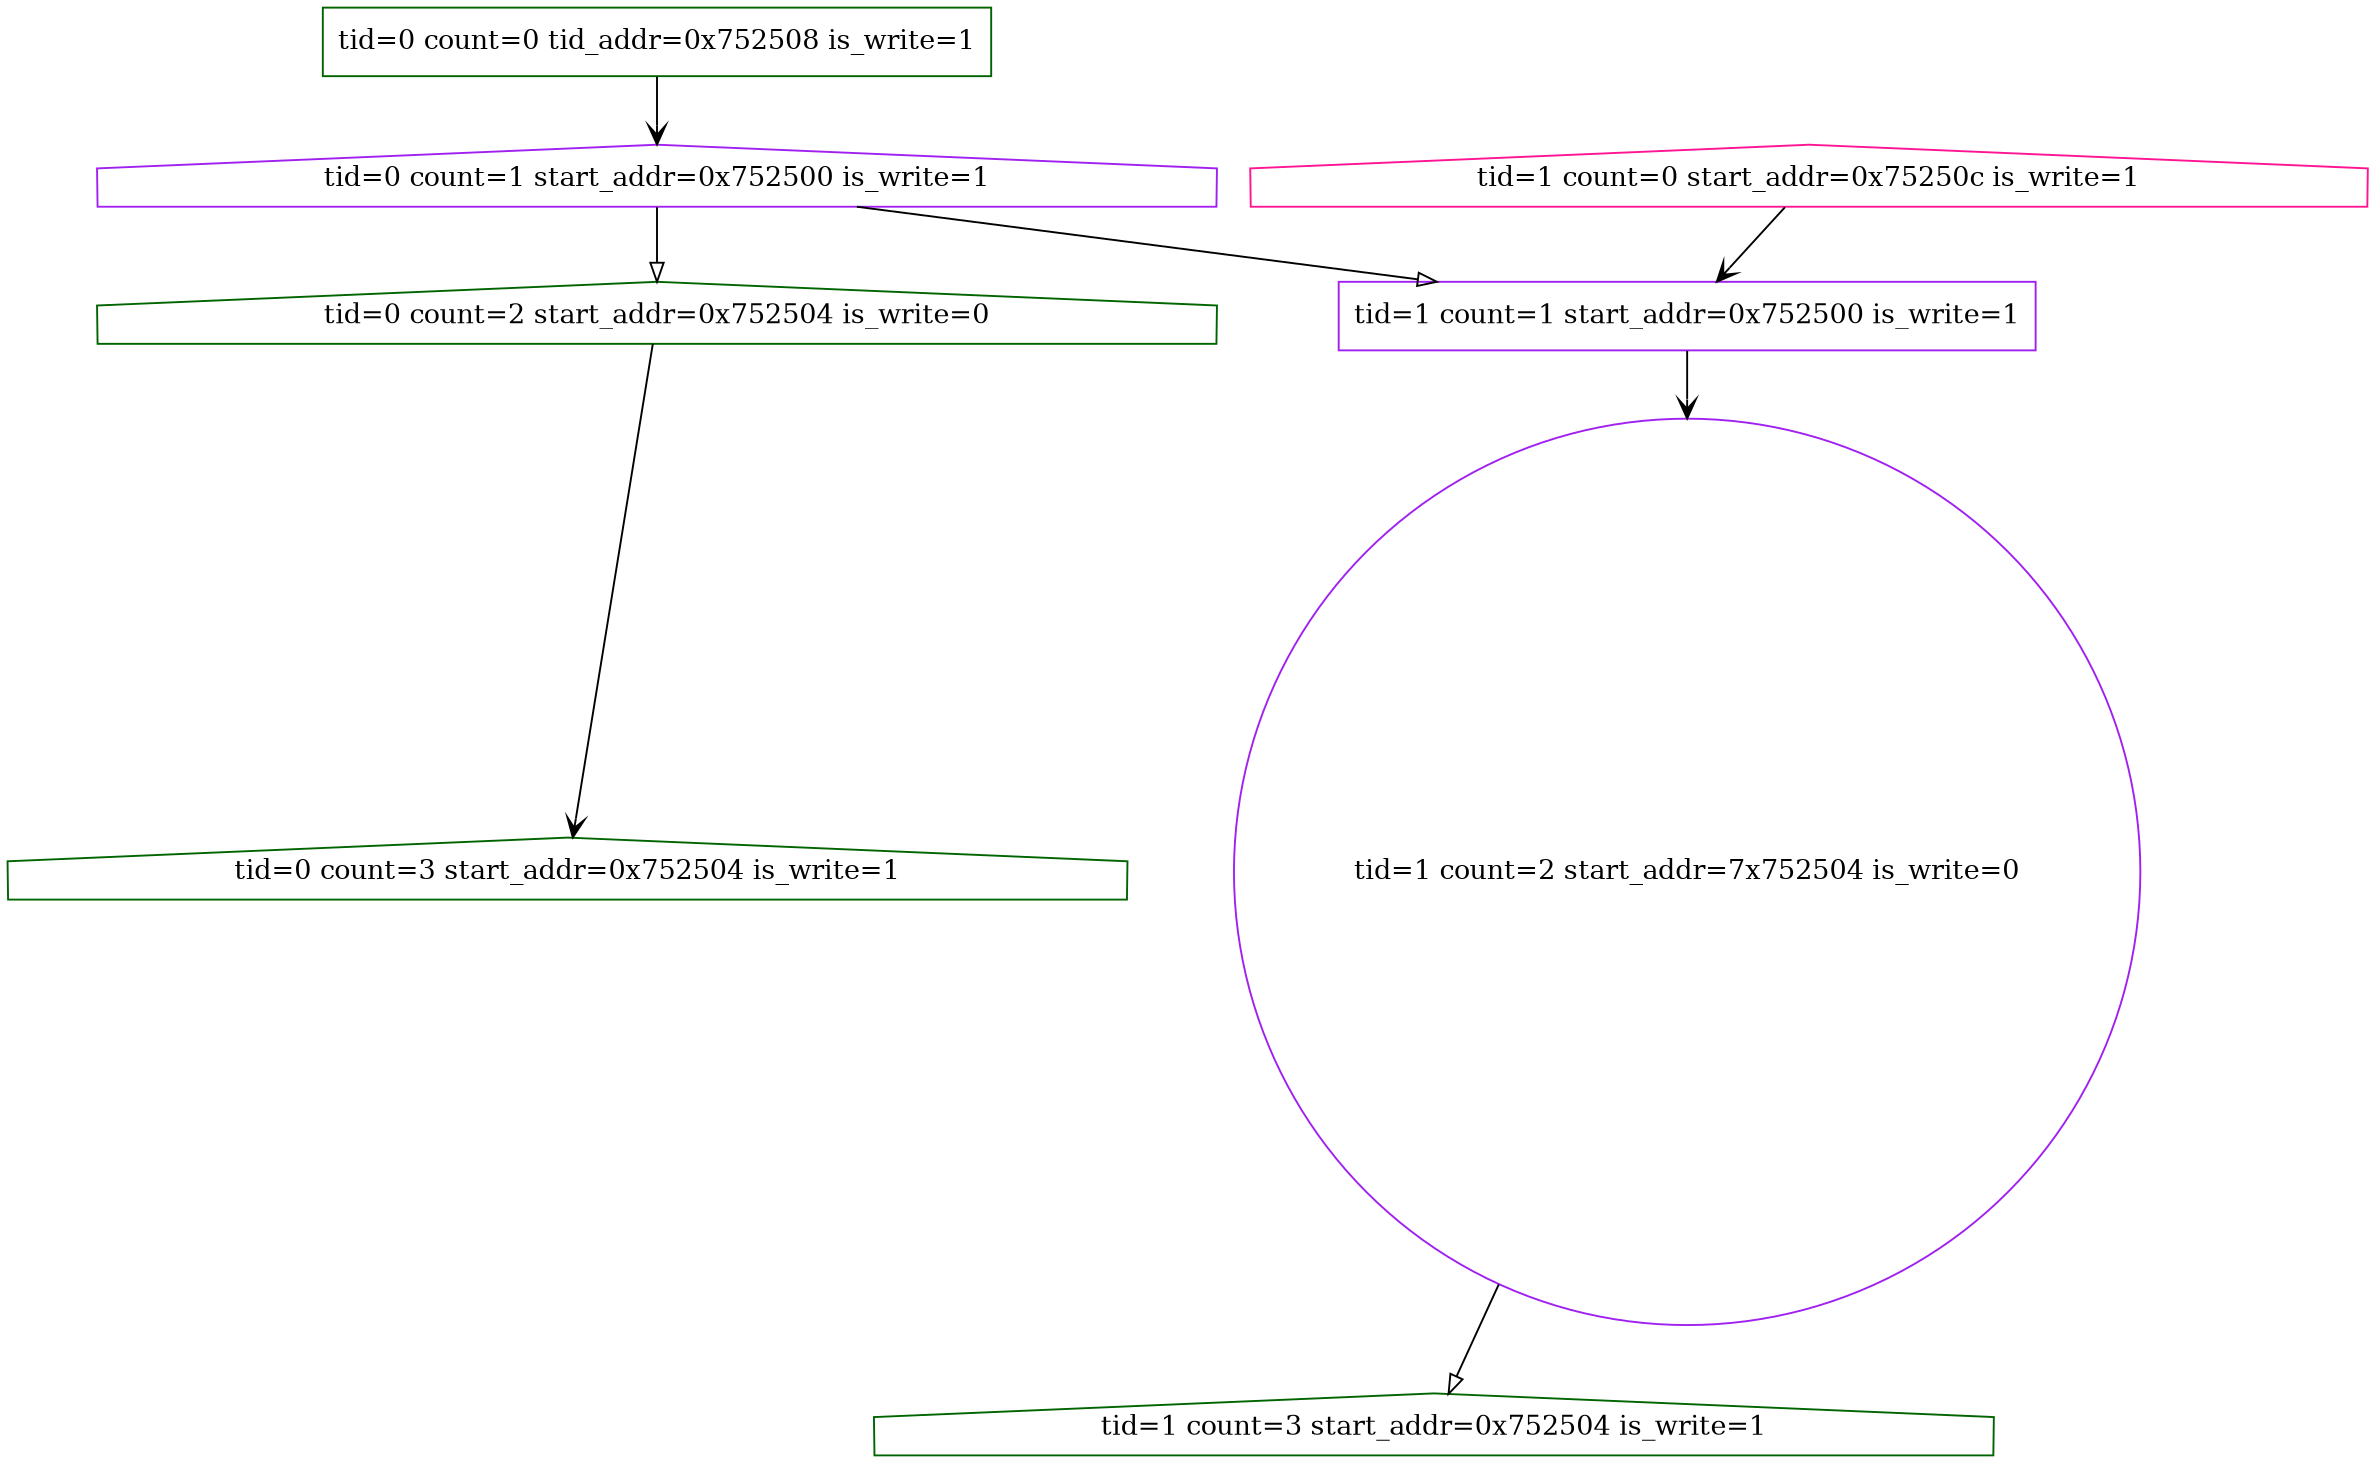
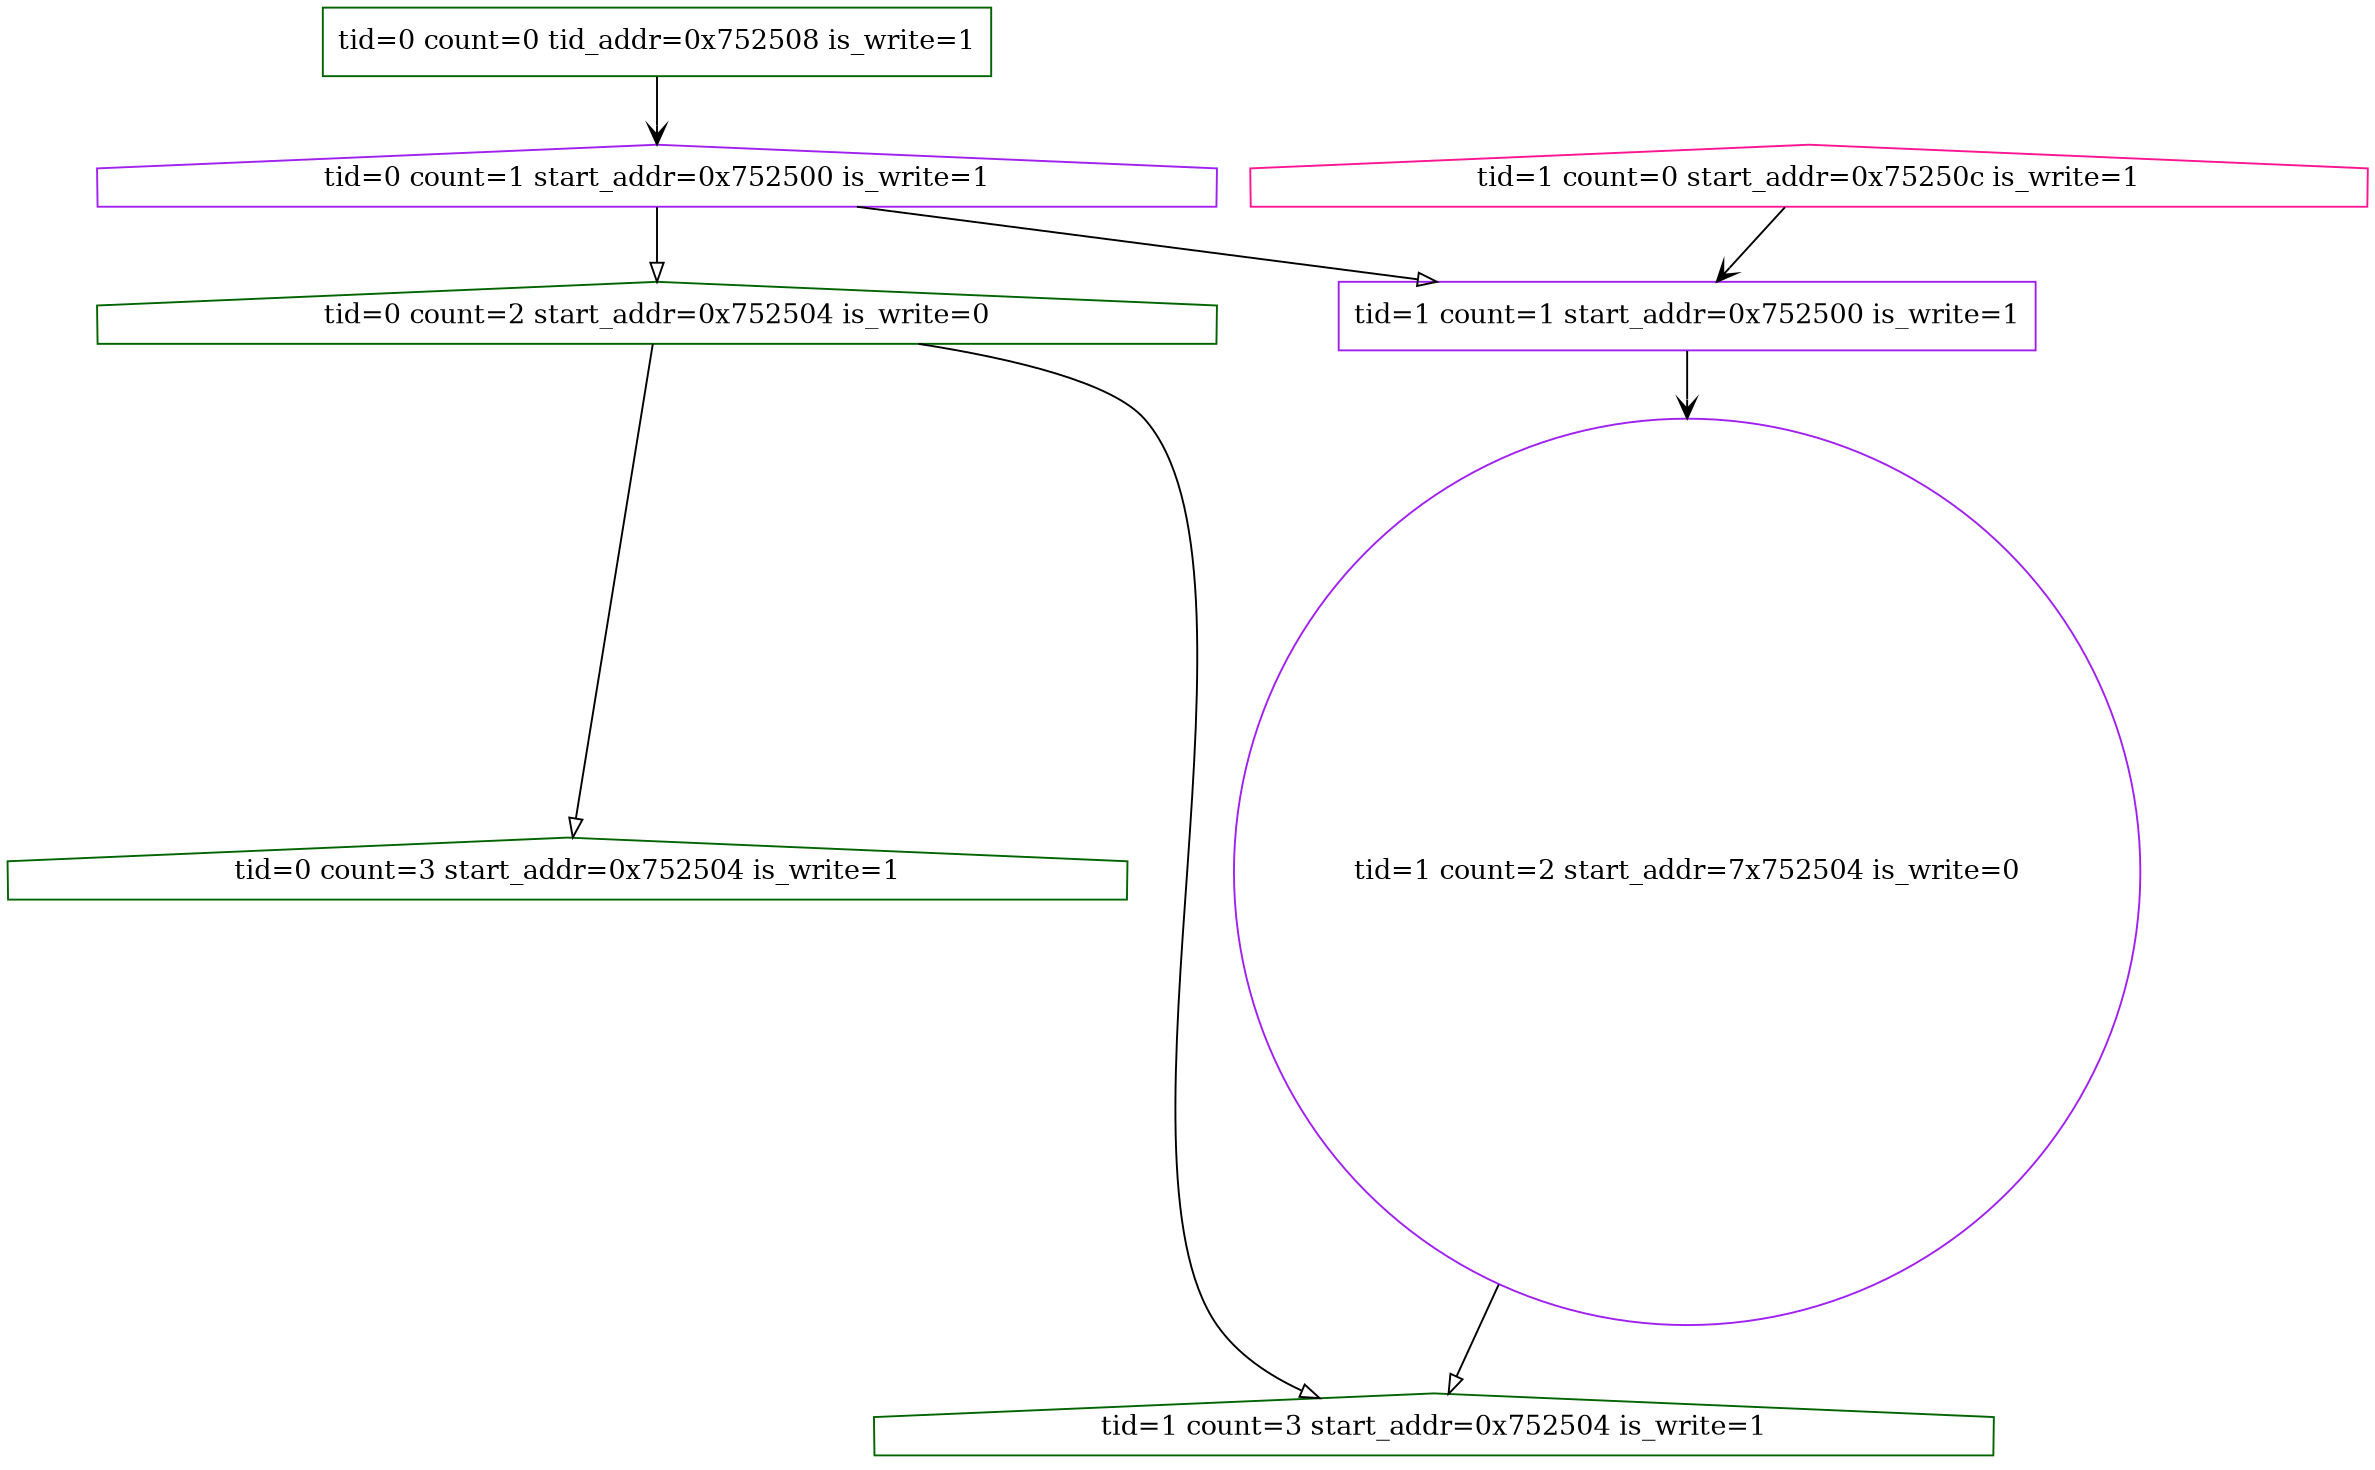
edge "tid=0 count=2 start_addr=0x752504 is_write=0" -> "tid=0 count=3 start_addr=0x752504 is_write=1": arrowhead vee -> onormal
edge "tid=0 count=2 start_addr=0x752504 is_write=0" -> "tid=1 count=3 start_addr=0x752504 is_write=1": added
